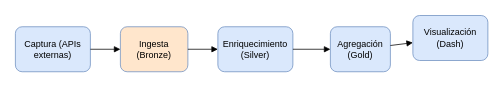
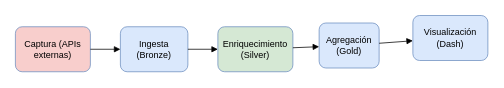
node "Captura (APIs externas)": fillcolor #dae8fc -> #f8cecc
node "Ingesta (Bronze)": fillcolor #ffe6cc -> #dae8fc
node "Enriquecimiento (Silver)": fillcolor #dae8fc -> #d5e8d4
node "Agregación (Gold)": moved (360, 49) -> (349, 45)
